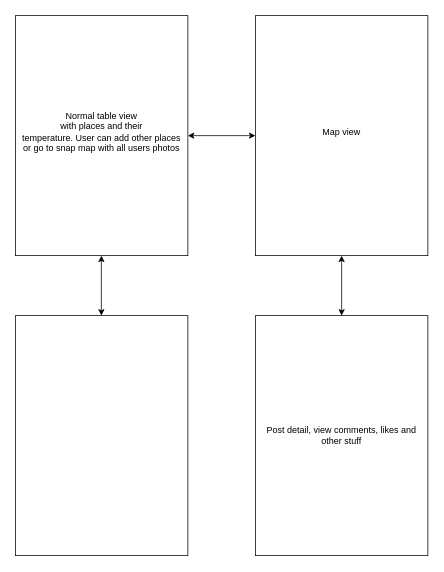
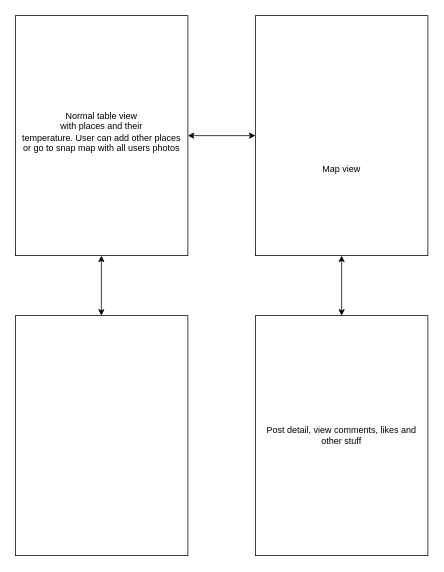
node "Map view": moved (342, 132) -> (342, 169)
